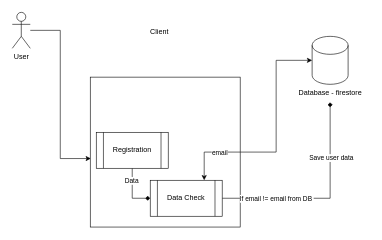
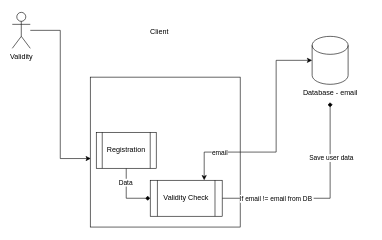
node "User": label "User" -> "Validity"
node "Database - firestore": label "Database - firestore" -> "Database - email"
node "Registration": size 72x36 -> 60x36
node "Data Check": label "Data Check" -> "Validity Check"
